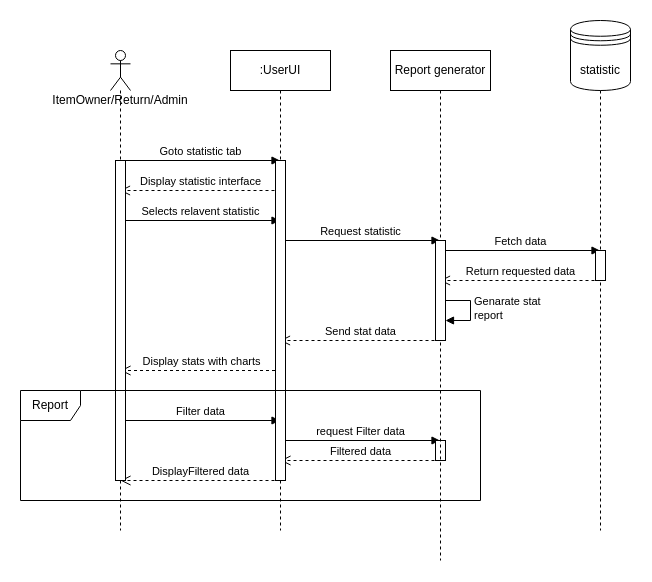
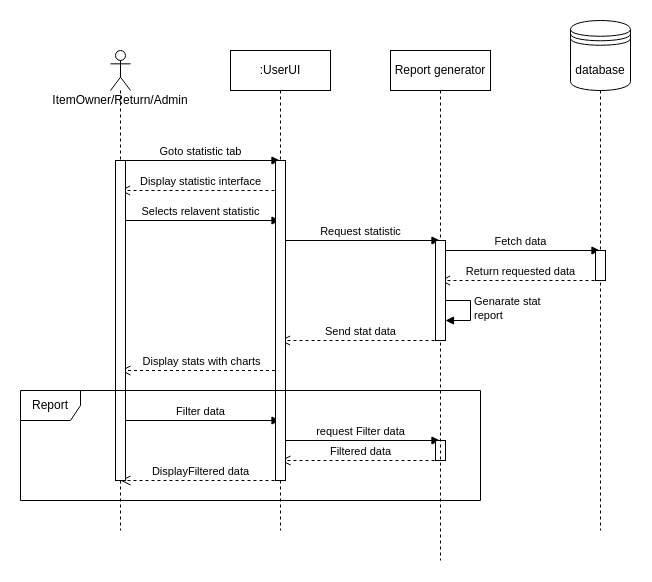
node "statistic": label "statistic" -> "database"
